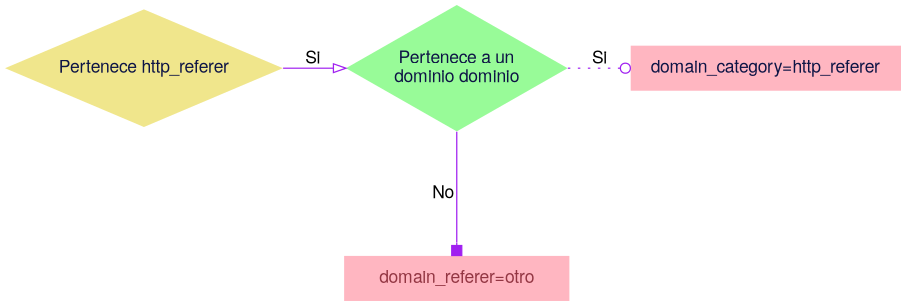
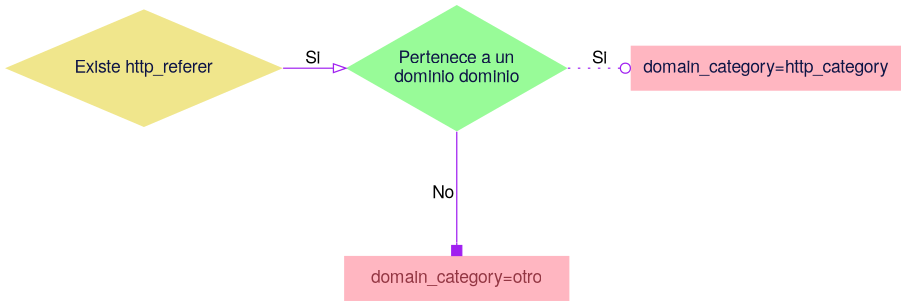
node "Pertenece http_referer": label "Pertenece http_referer" -> "Existe http_referer"
node "domain_category=http_referer": label "domain_category=http_referer" -> "domain_category=http_category"
node "domain_referer=otro": label "domain_referer=otro" -> "domain_category=otro"
